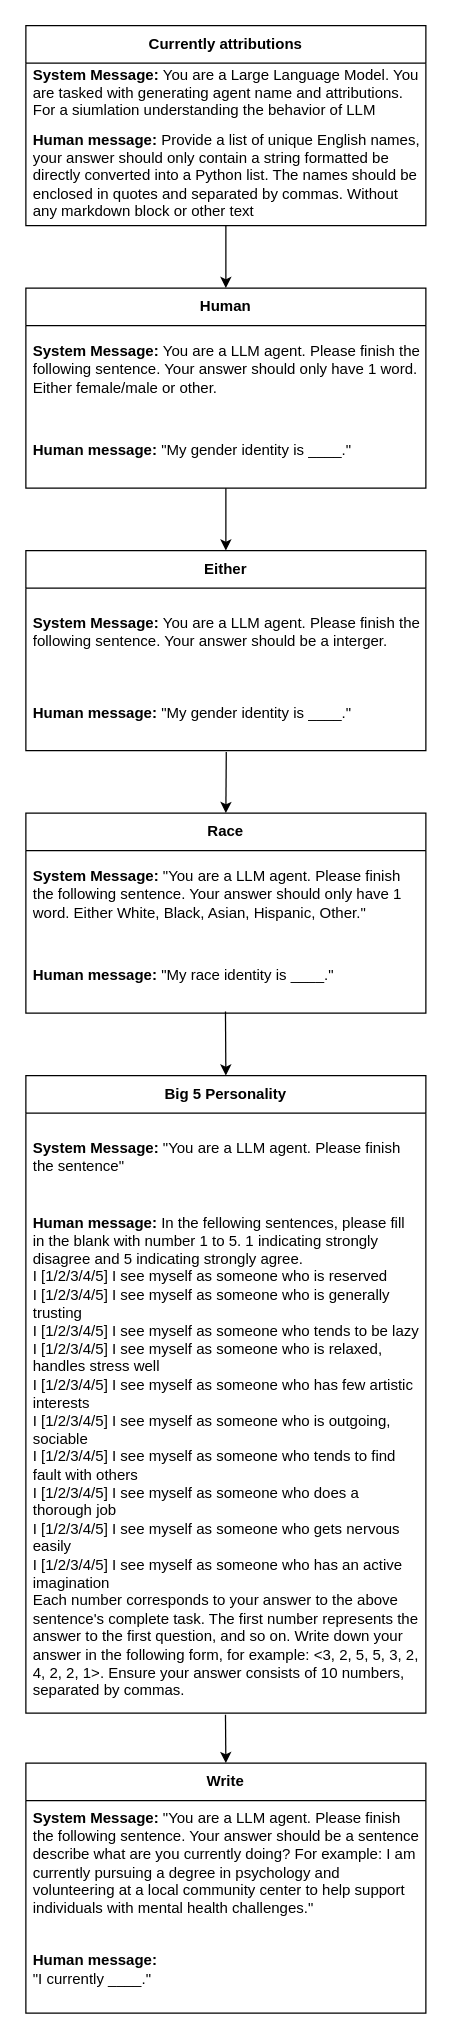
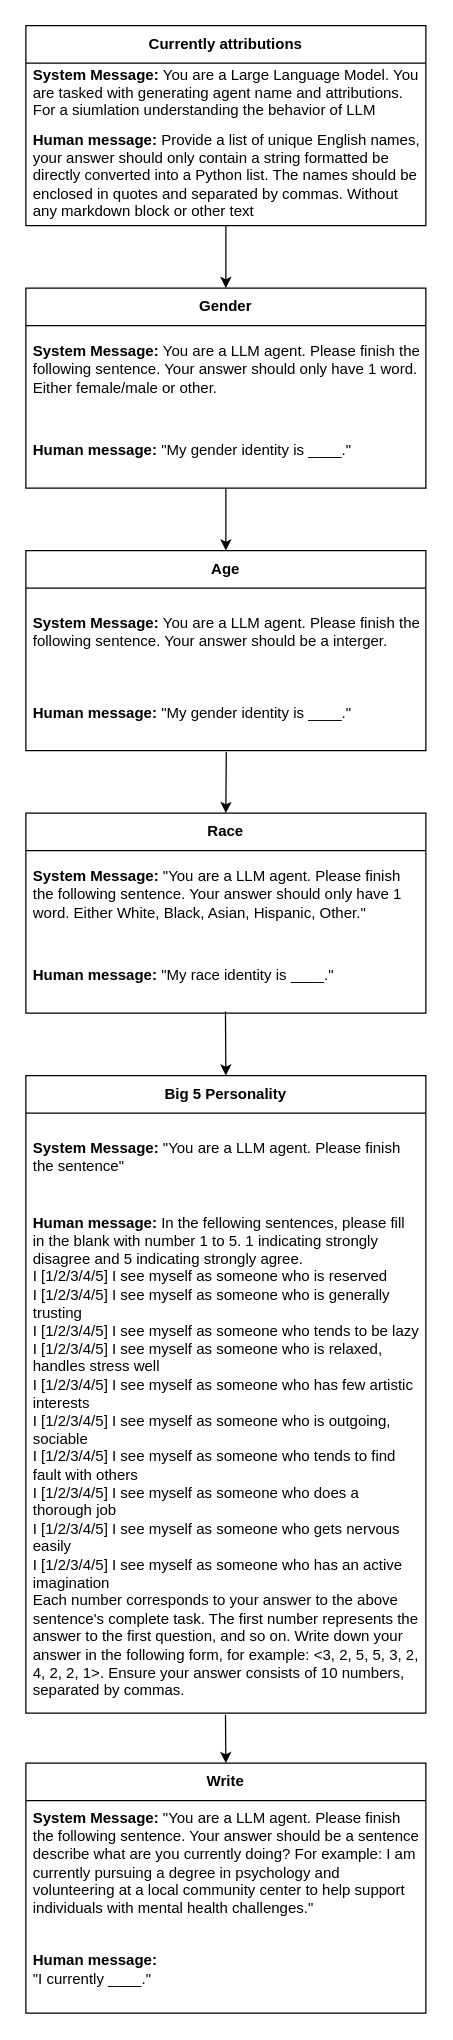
node "Human": label "Human" -> "Gender"
node "Either": label "Either" -> "Age"
